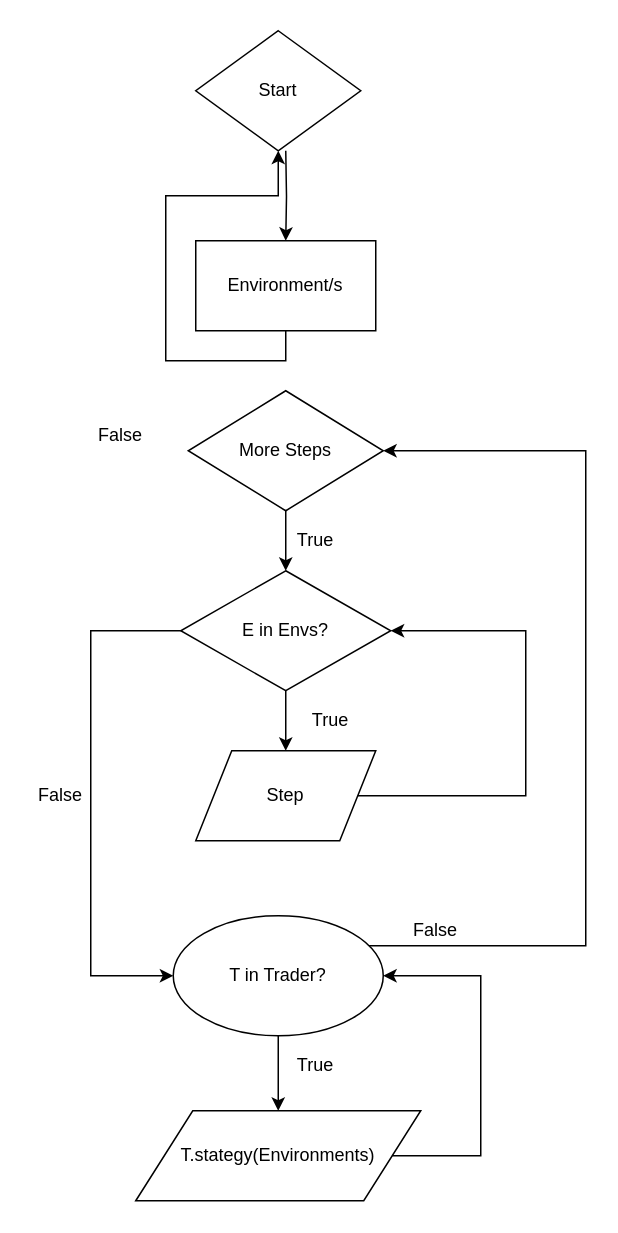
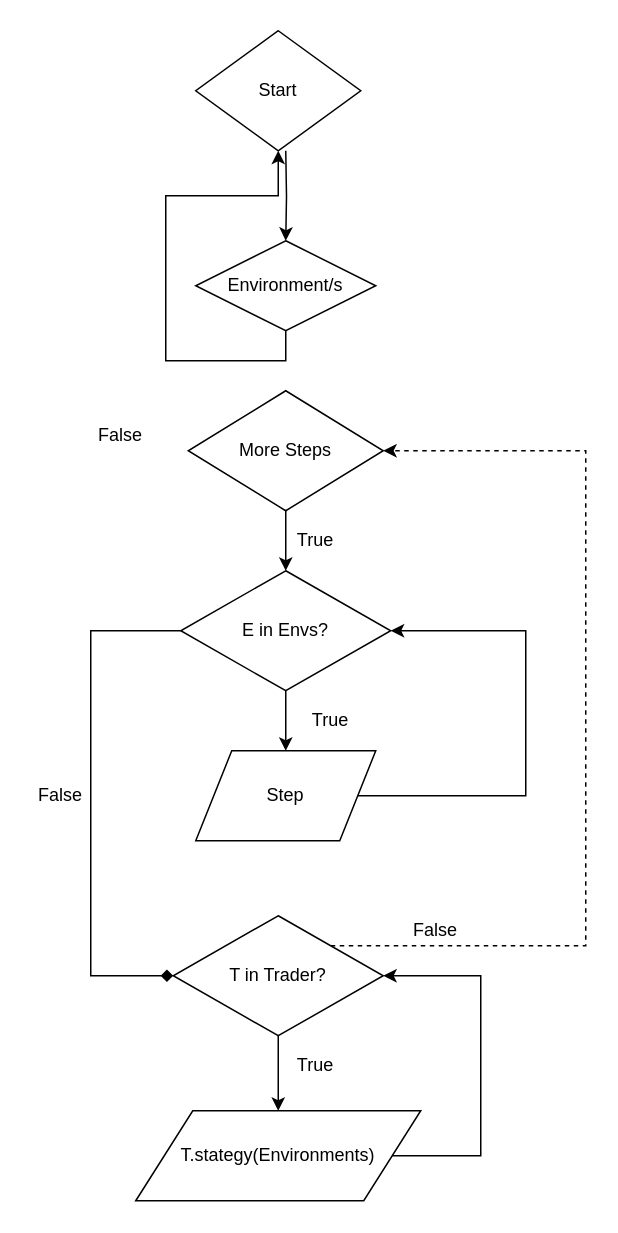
node "Environment/s": shape rectangle -> diamond
edge "T in Trader?" -> "More Steps": style solid -> dashed
edge "E in Envs?" -> "T in Trader?": arrowhead classic -> diamond
node "T in Trader?": shape ellipse -> diamond
